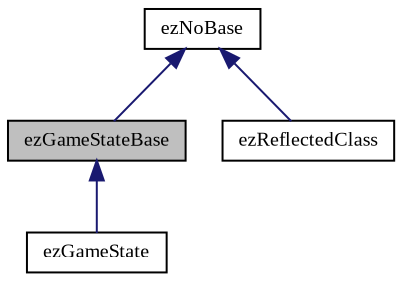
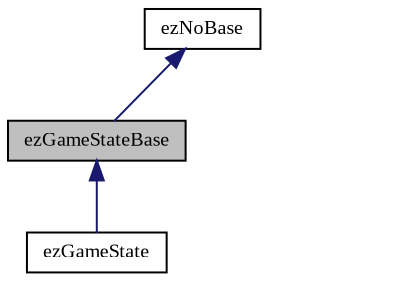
node "ezReflectedClass": removed
